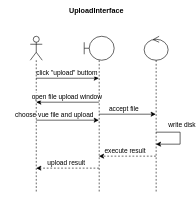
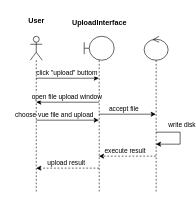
node "UploadInterface": moved (96, 11) -> (99, 23)
node "User": added
